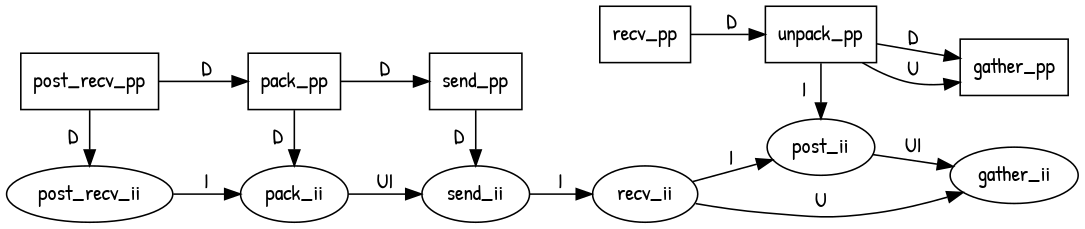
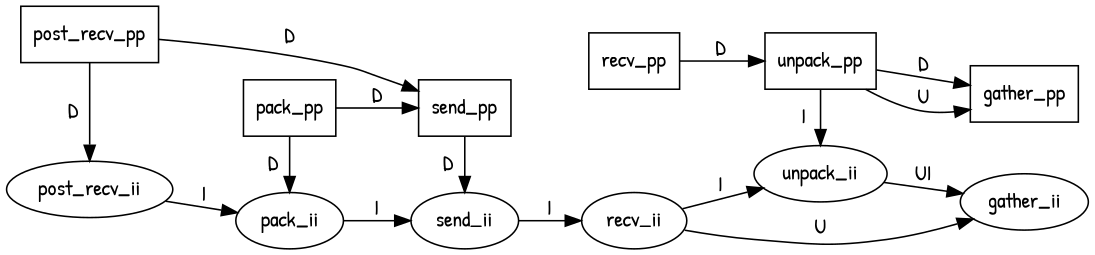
edge "post_recv_pp" -> "pack_pp": now "post_recv_pp" -> "send_pp"
node "post_ii": label "post_ii" -> "unpack_ii"
edge "pack_ii" -> "send_ii": label "UI" -> "I"
